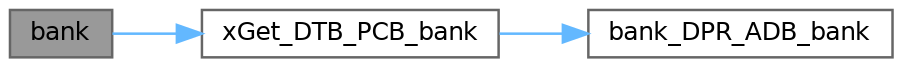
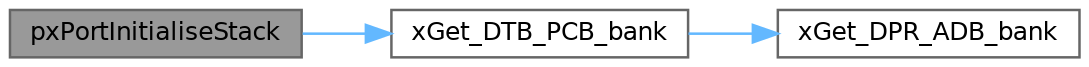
node "bank": label "bank" -> "pxPortInitialiseStack"
node "bank_DPR_ADB_bank": label "bank_DPR_ADB_bank" -> "xGet_DPR_ADB_bank"
